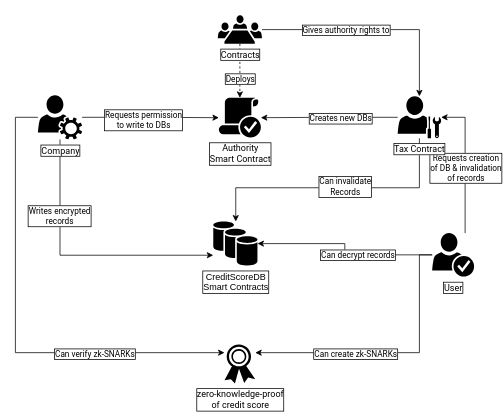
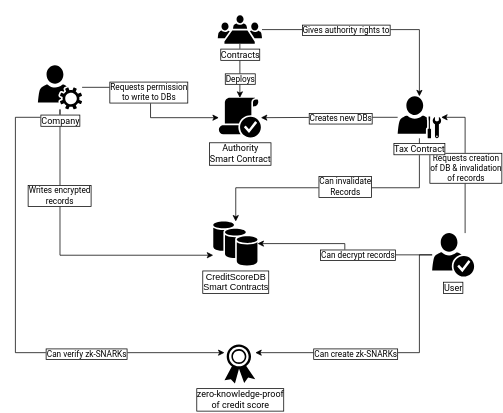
edge "Contracts" -> "Authority Smart Contract": style dashed -> solid
node "Company": moved (60, 117) -> (60, 87)
